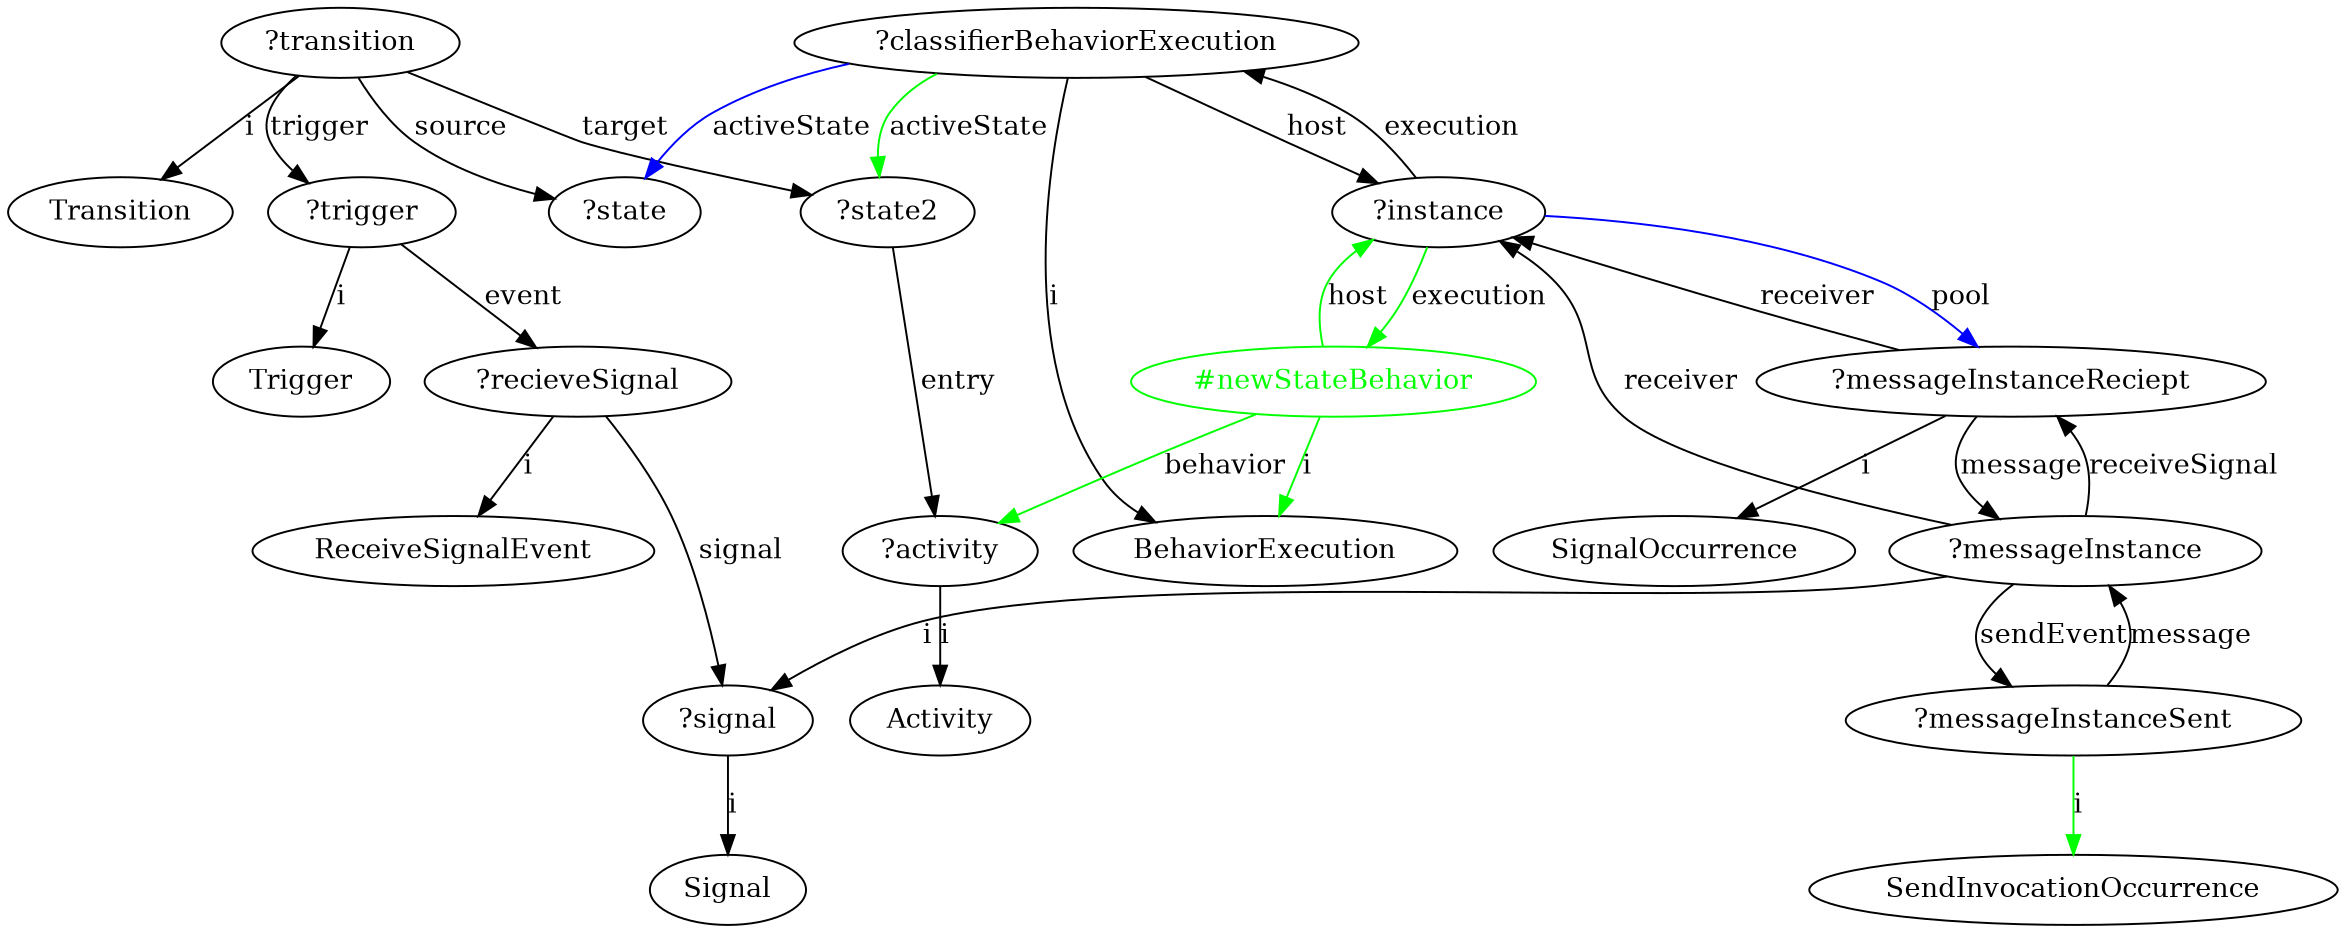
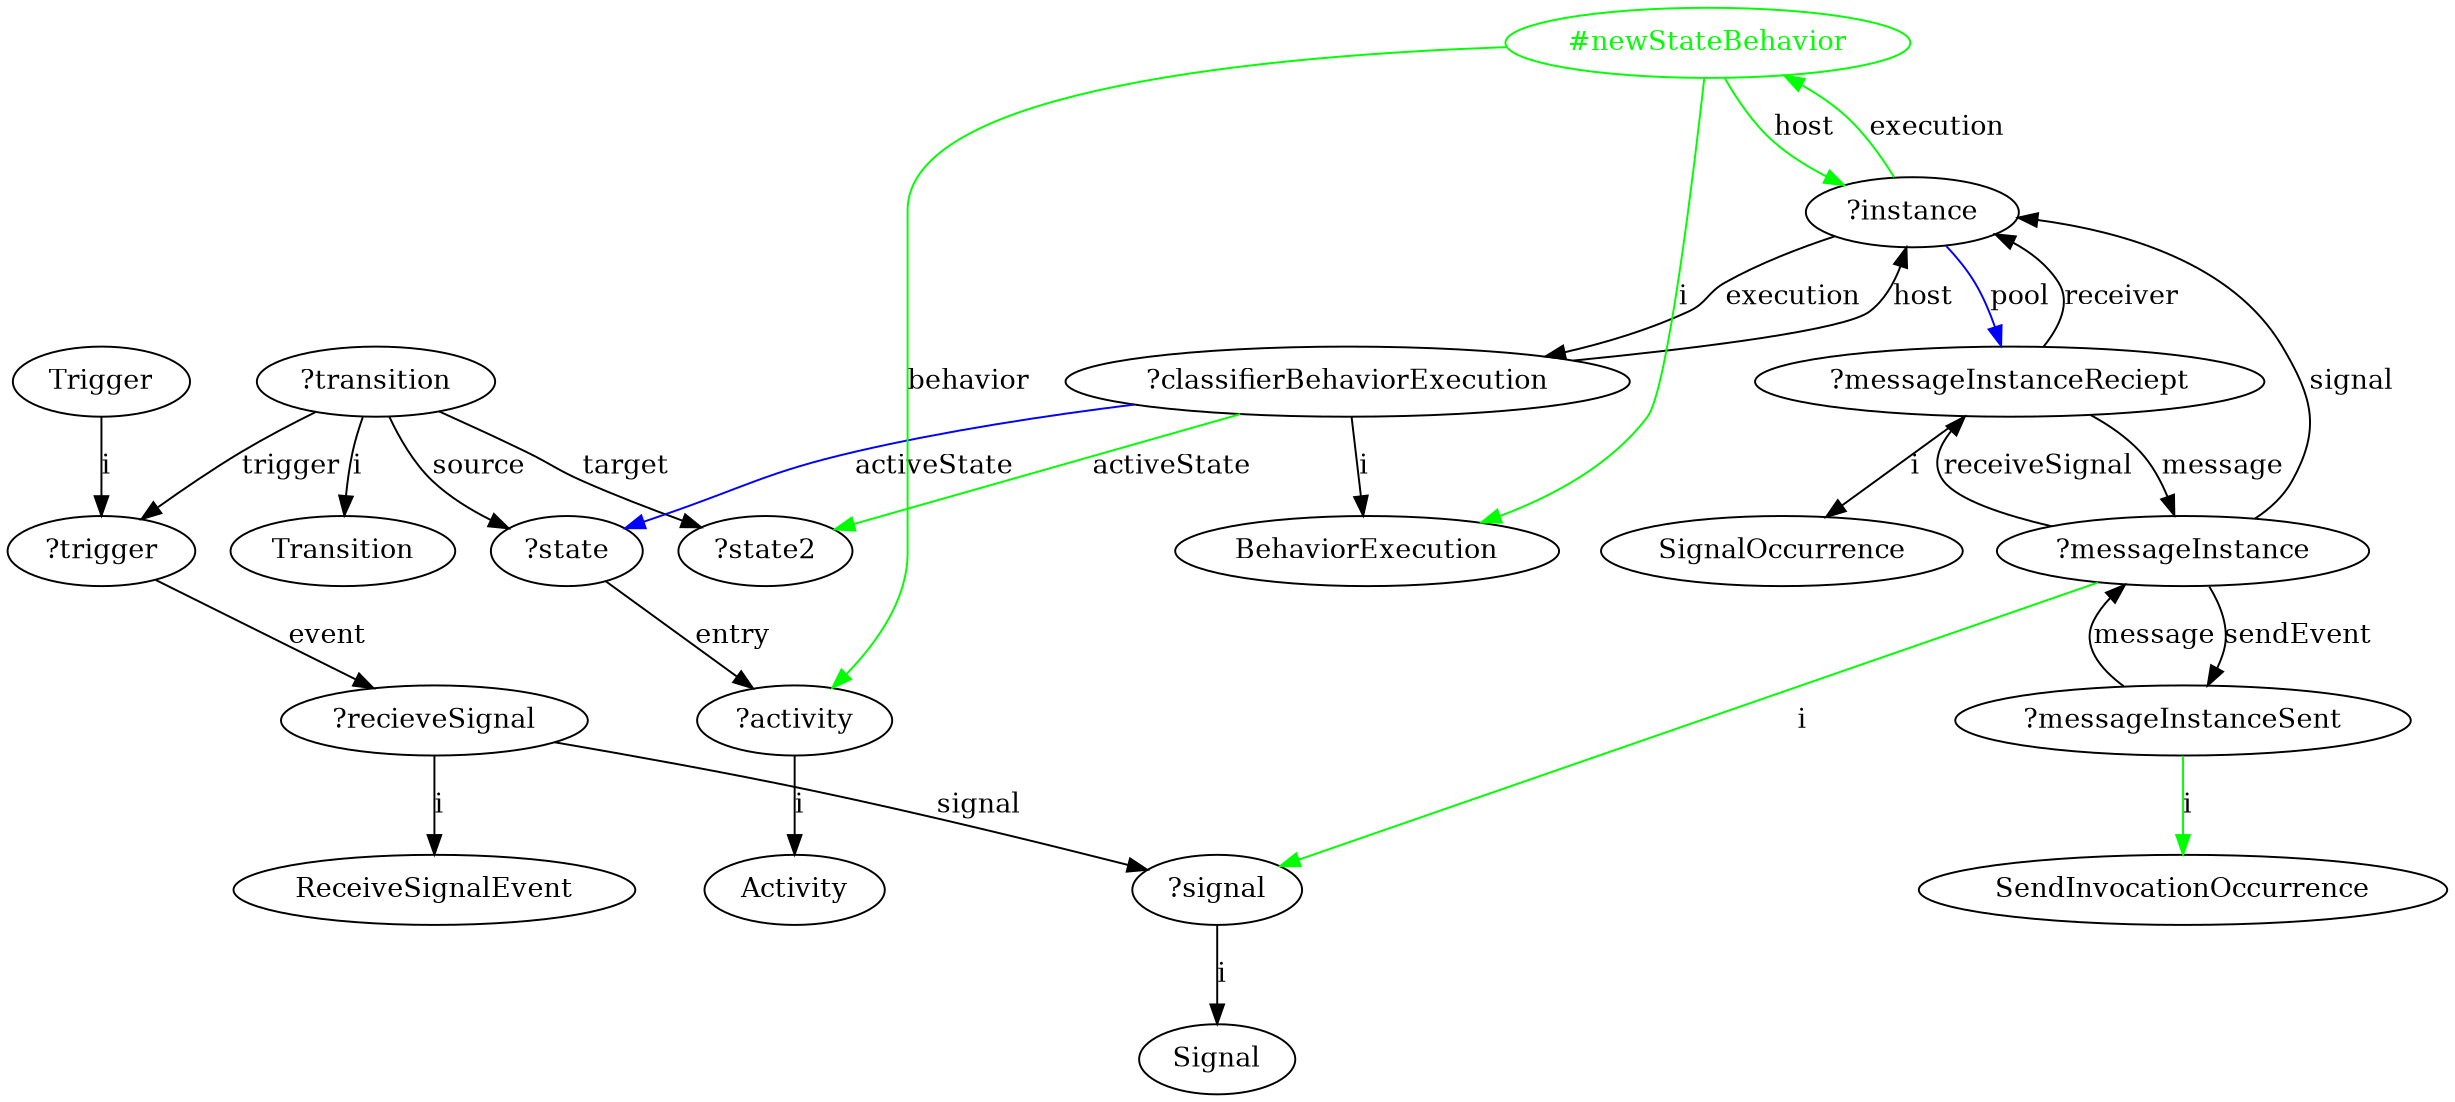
edge "?trigger" -> "Trigger": reversed
edge "?state2" -> "?activity": now "?state" -> "?activity"
edge "?messageInstance" -> "?instance": label "receiver" -> "signal"
edge "?messageInstance" -> "?signal": color black -> green
